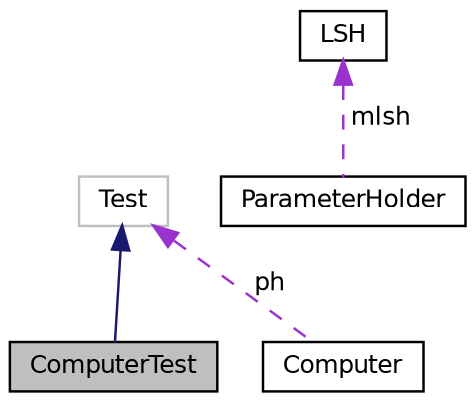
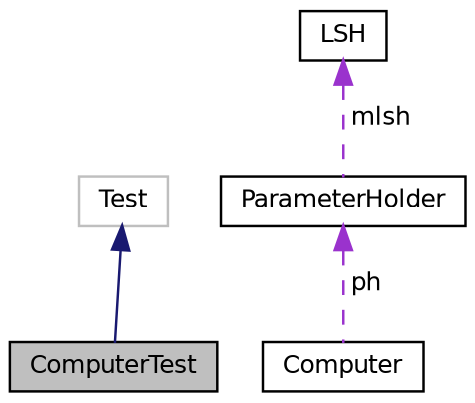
edge "Computer" -> "Test": now "Computer" -> "ParameterHolder"
